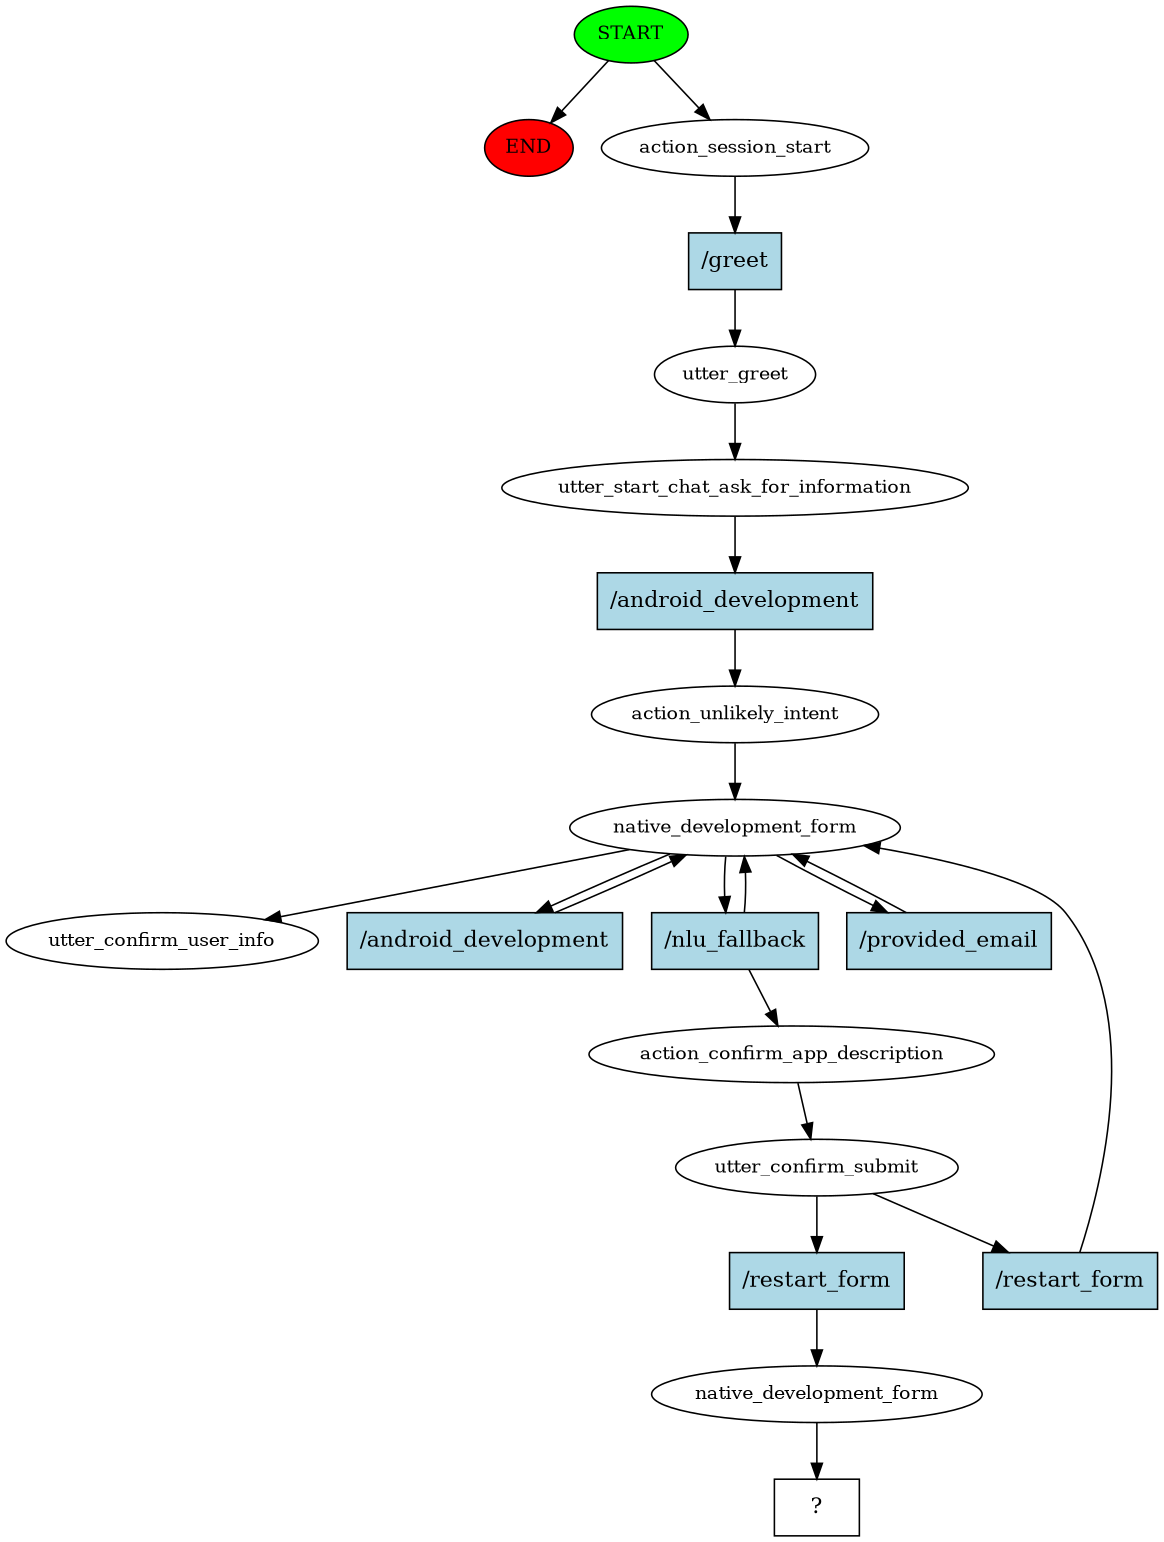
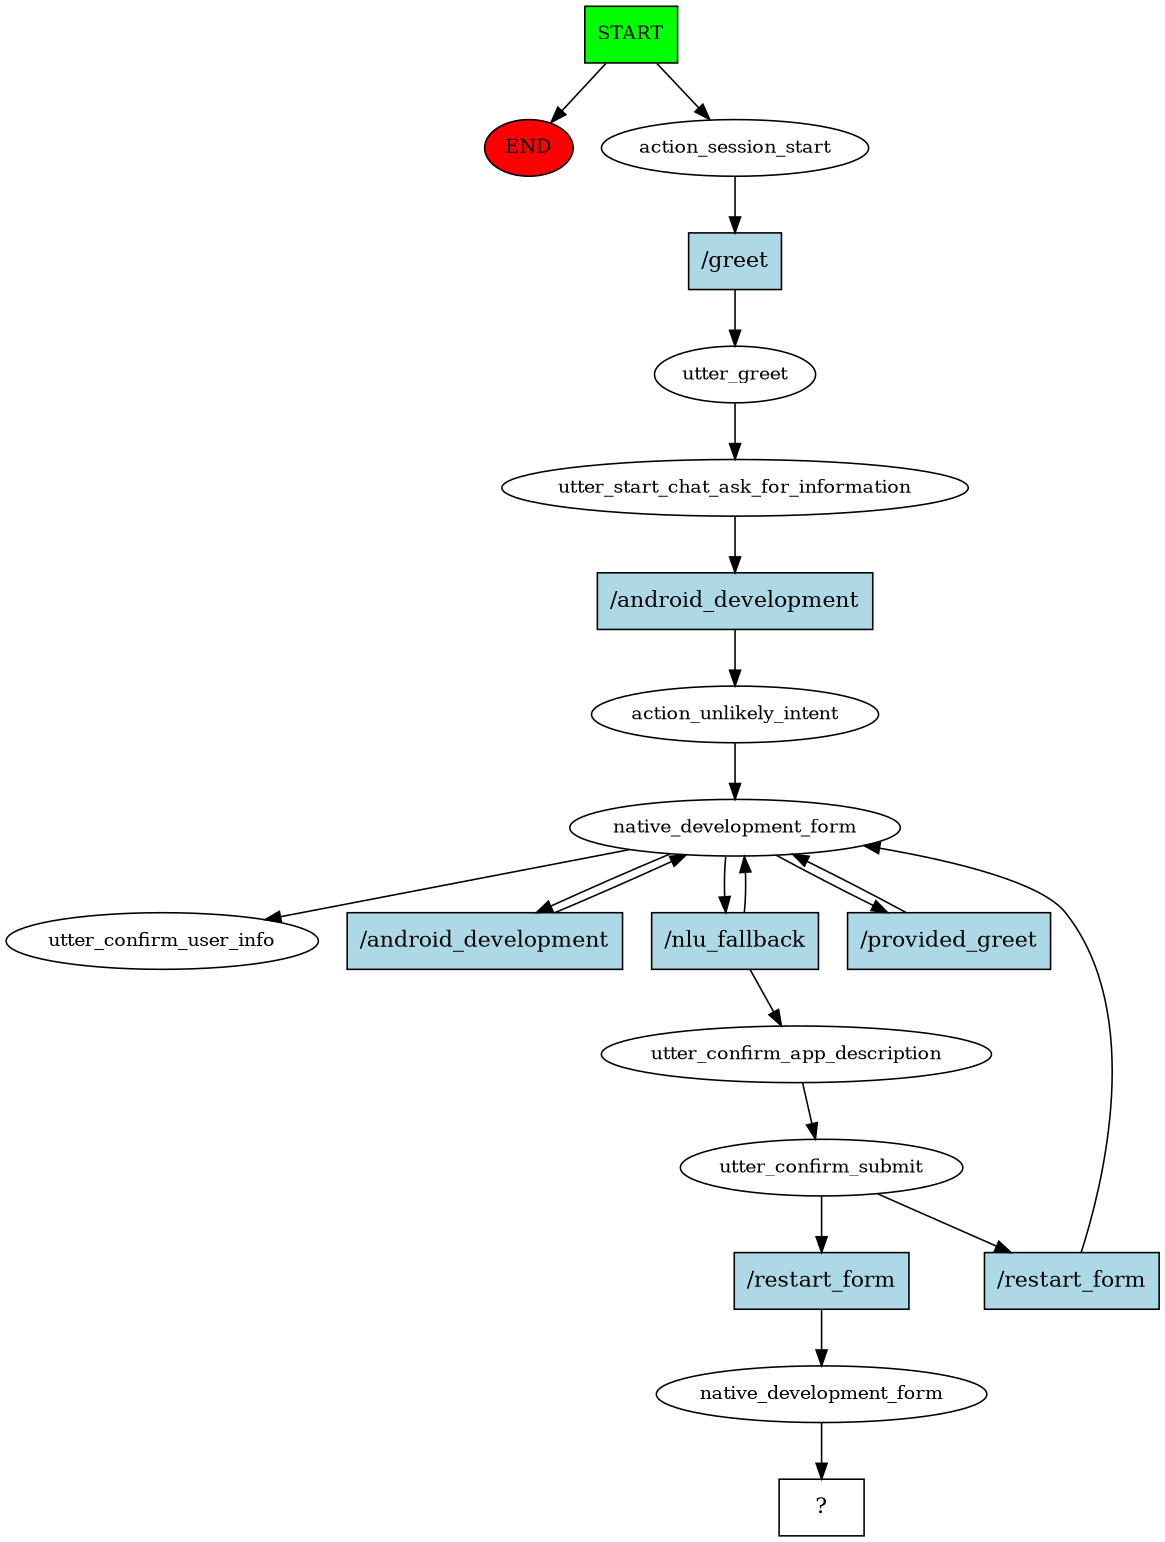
node "START": shape ellipse -> box
node "/provided_email": label "/provided_email" -> "/provided_greet"
node "action_confirm_app_description": label "action_confirm_app_description" -> "utter_confirm_app_description"
